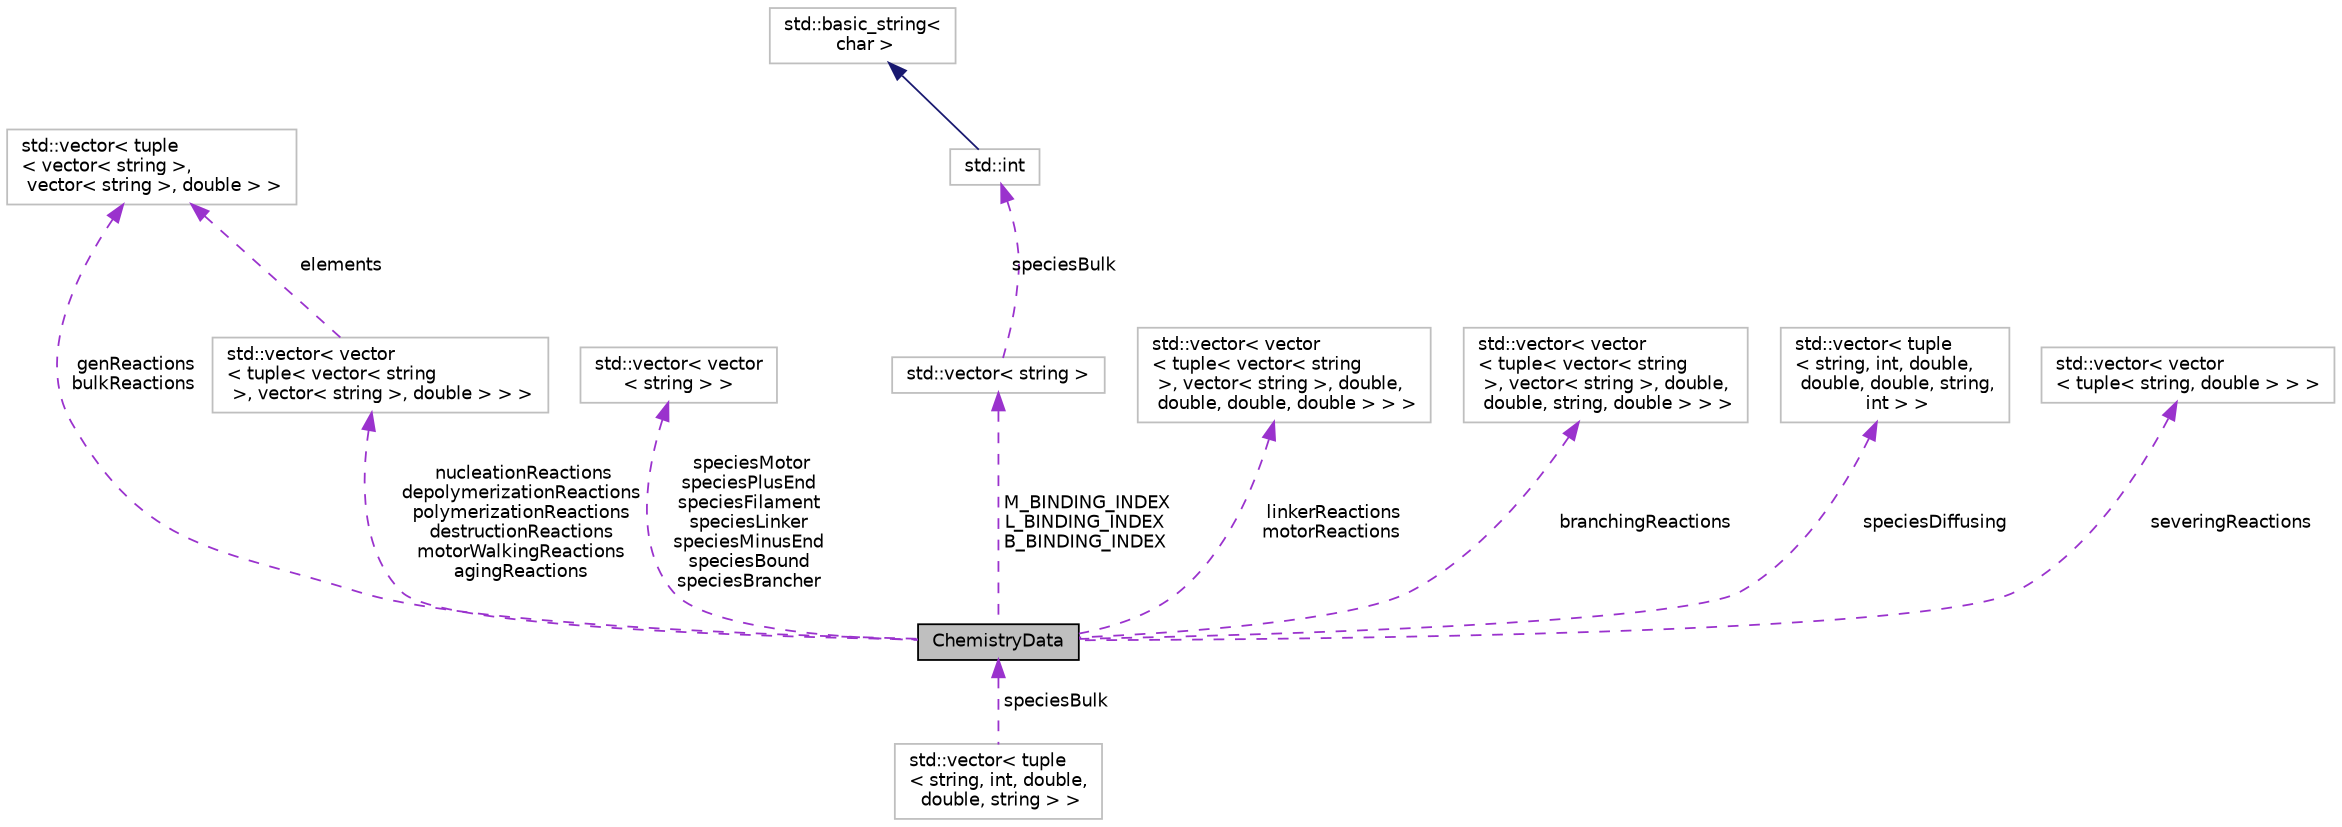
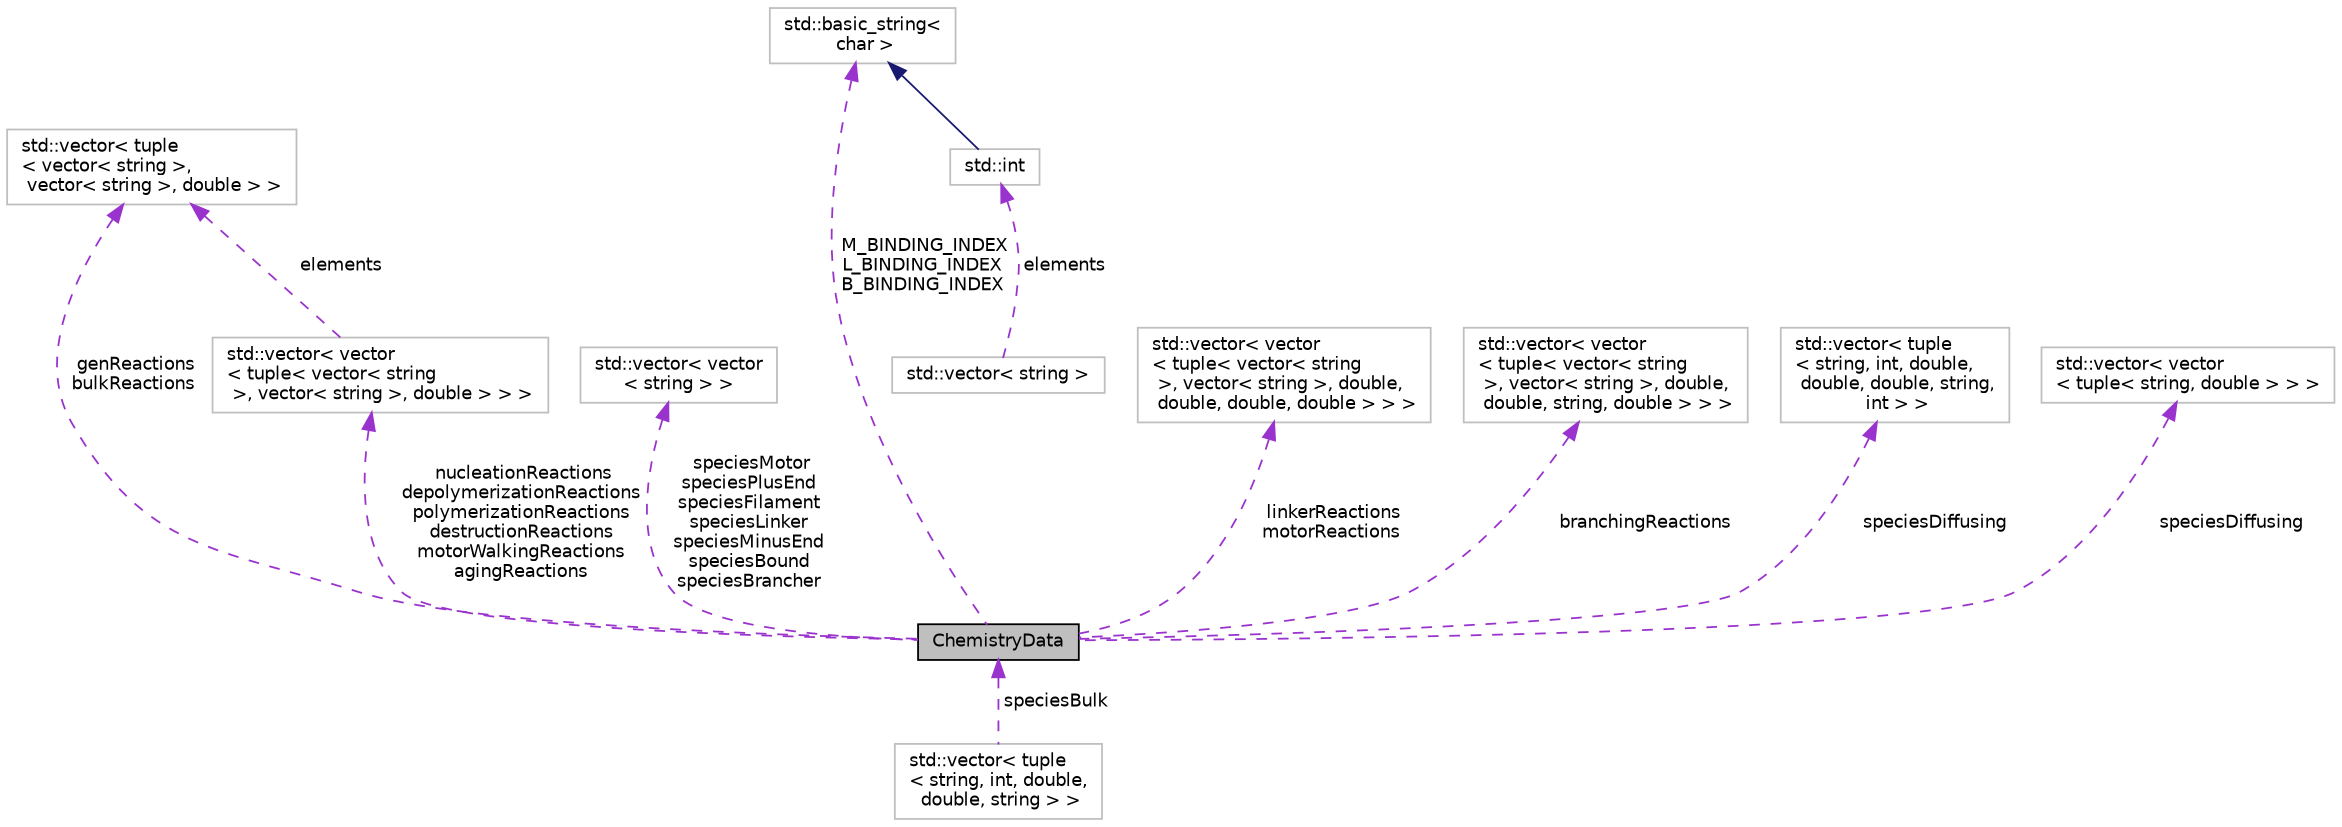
edge "std::vector< string >" -> "std::int": label " speciesBulk" -> " elements"
edge "ChemistryData" -> "std::vector< string >": now "ChemistryData" -> "std::basic_string< char >"
edge "ChemistryData" -> "std::vector< vector < tuple< string, double > > >": label " severingReactions" -> " speciesDiffusing"
